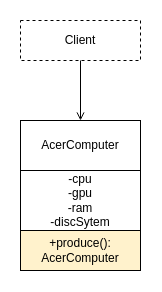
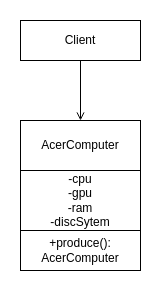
node "Client": style dashed -> solid
node "+produce(): AcerComputer": fillcolor #fff2cc -> #ffffff
